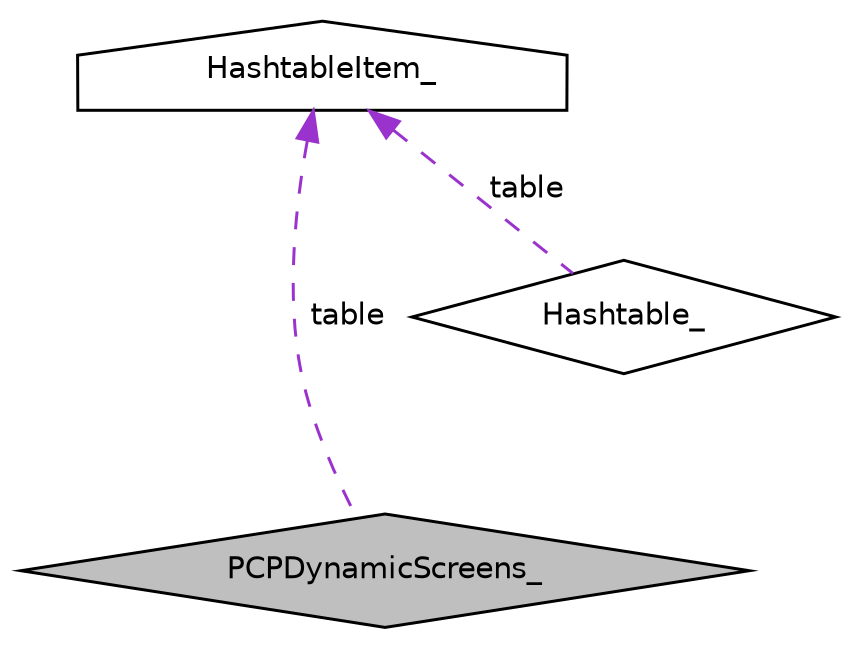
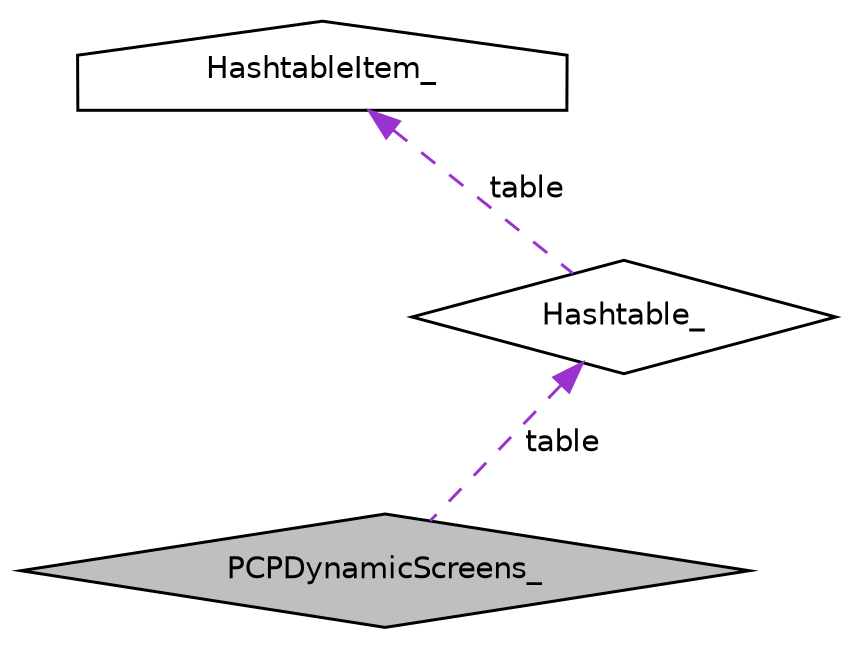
edge "PCPDynamicScreens_" -> "HashtableItem_": now "PCPDynamicScreens_" -> "Hashtable_"
